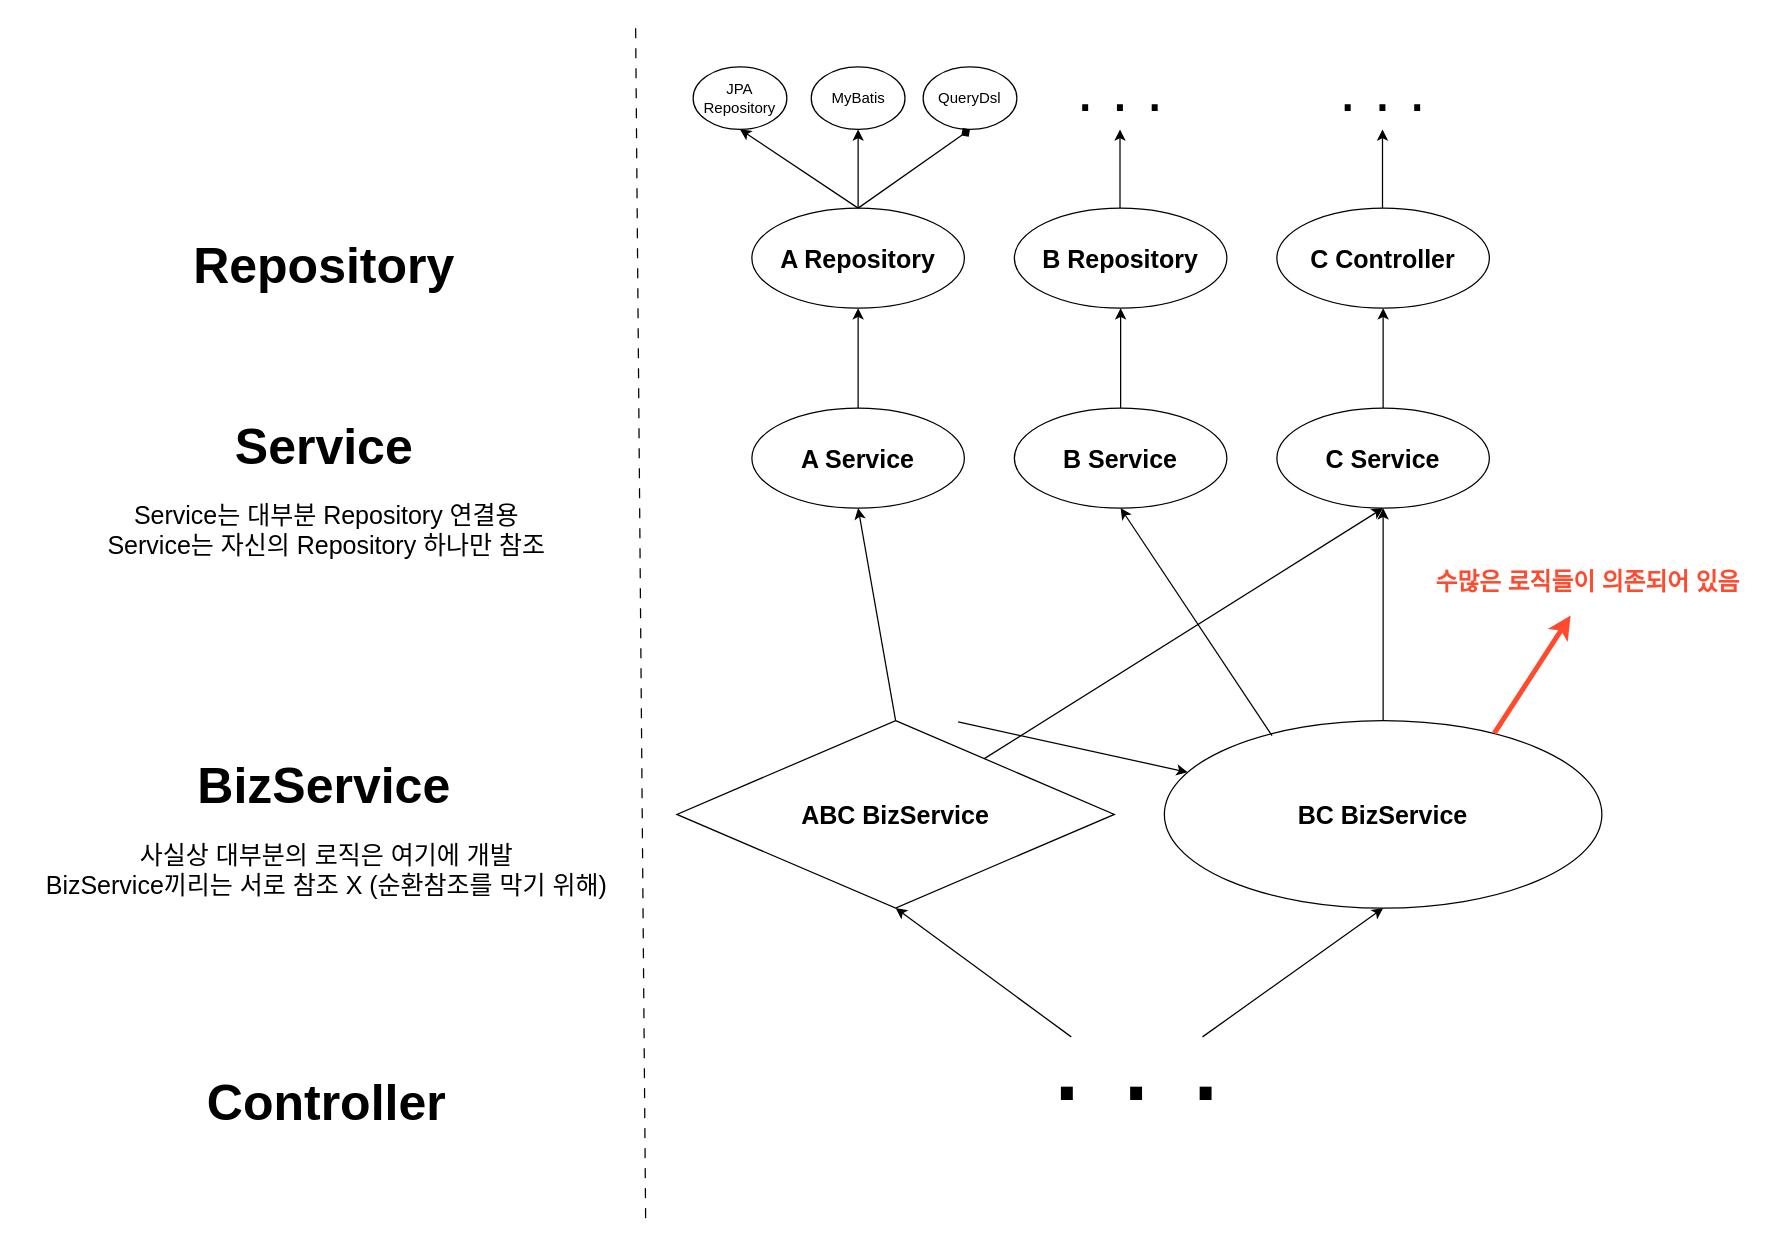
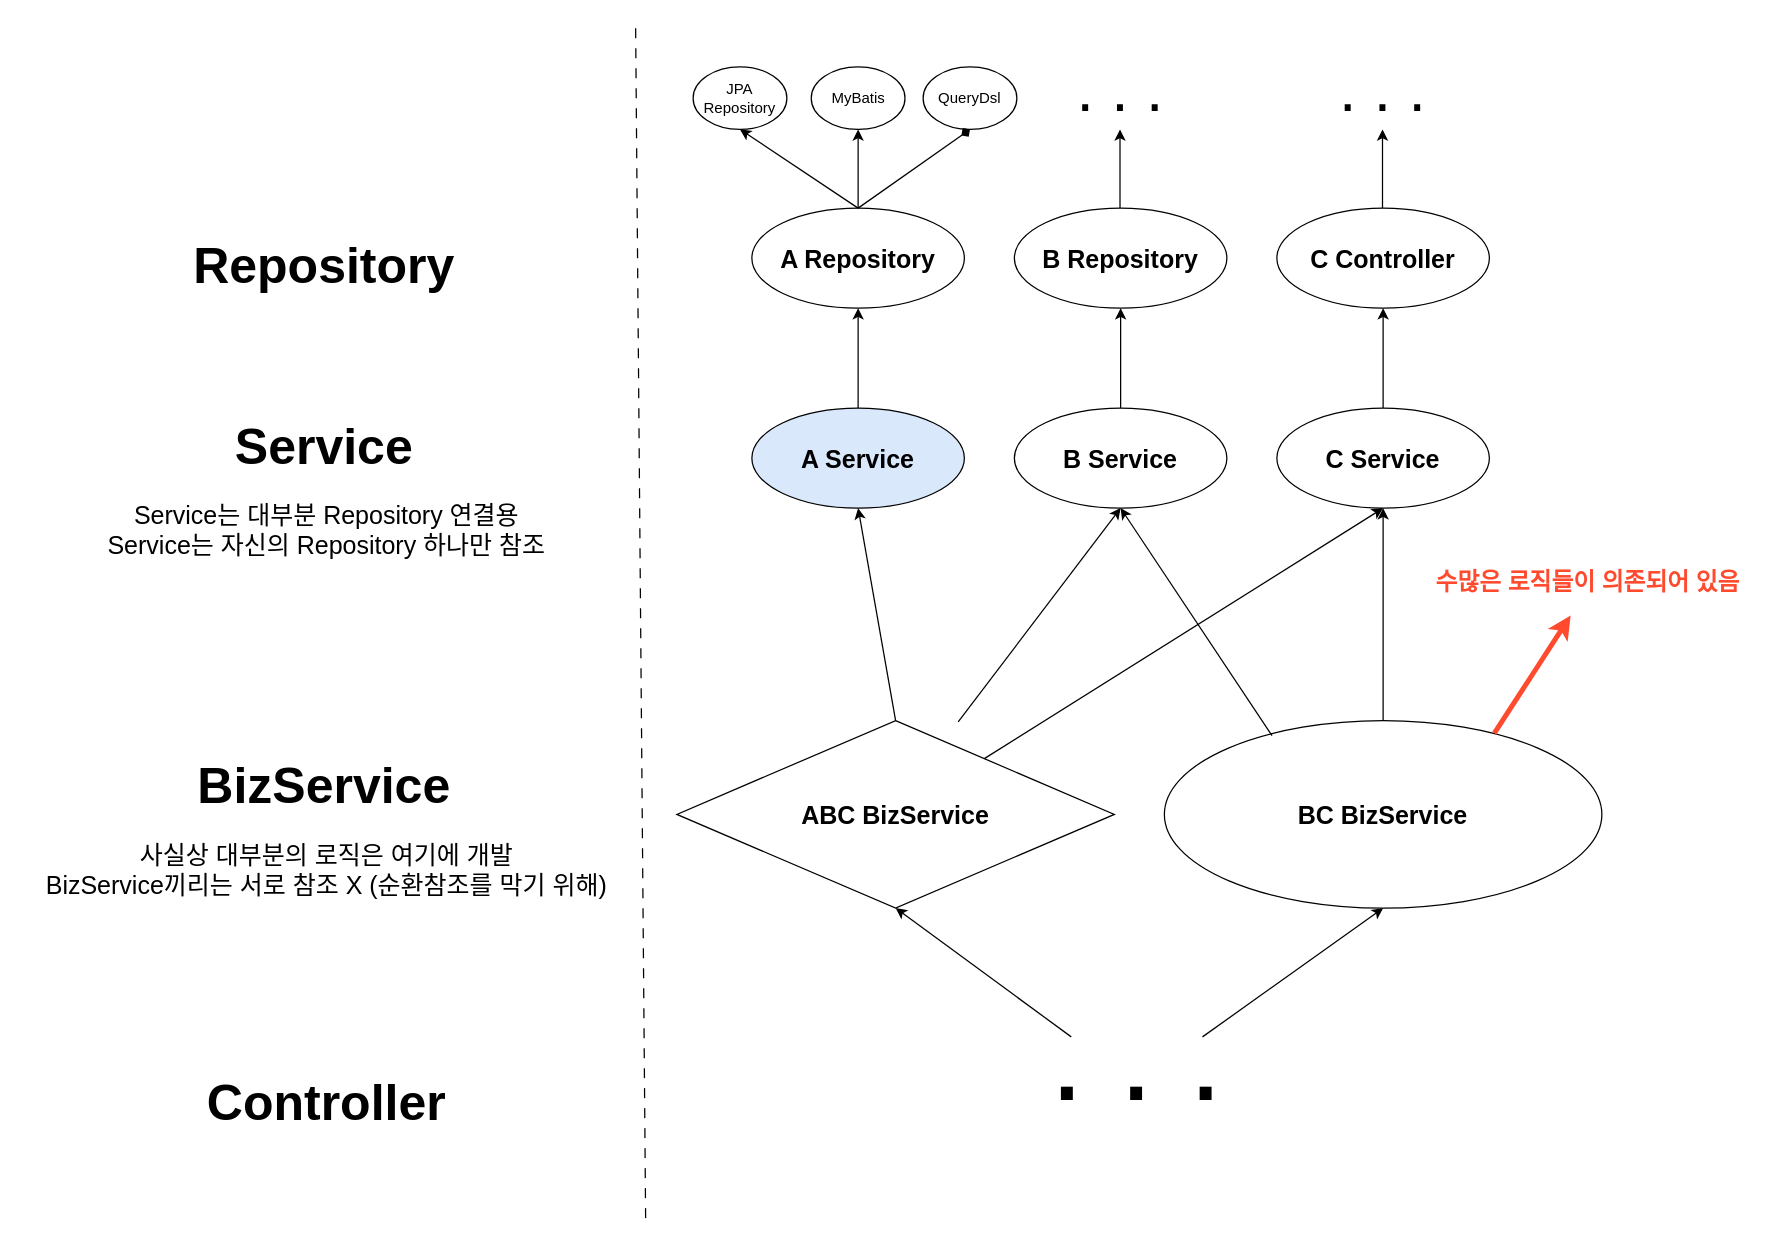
node "A Service": fillcolor #ffffff -> #dae8fc
edge "ABC BizService" -> "BC BizService": now "ABC BizService" -> "B Service"
